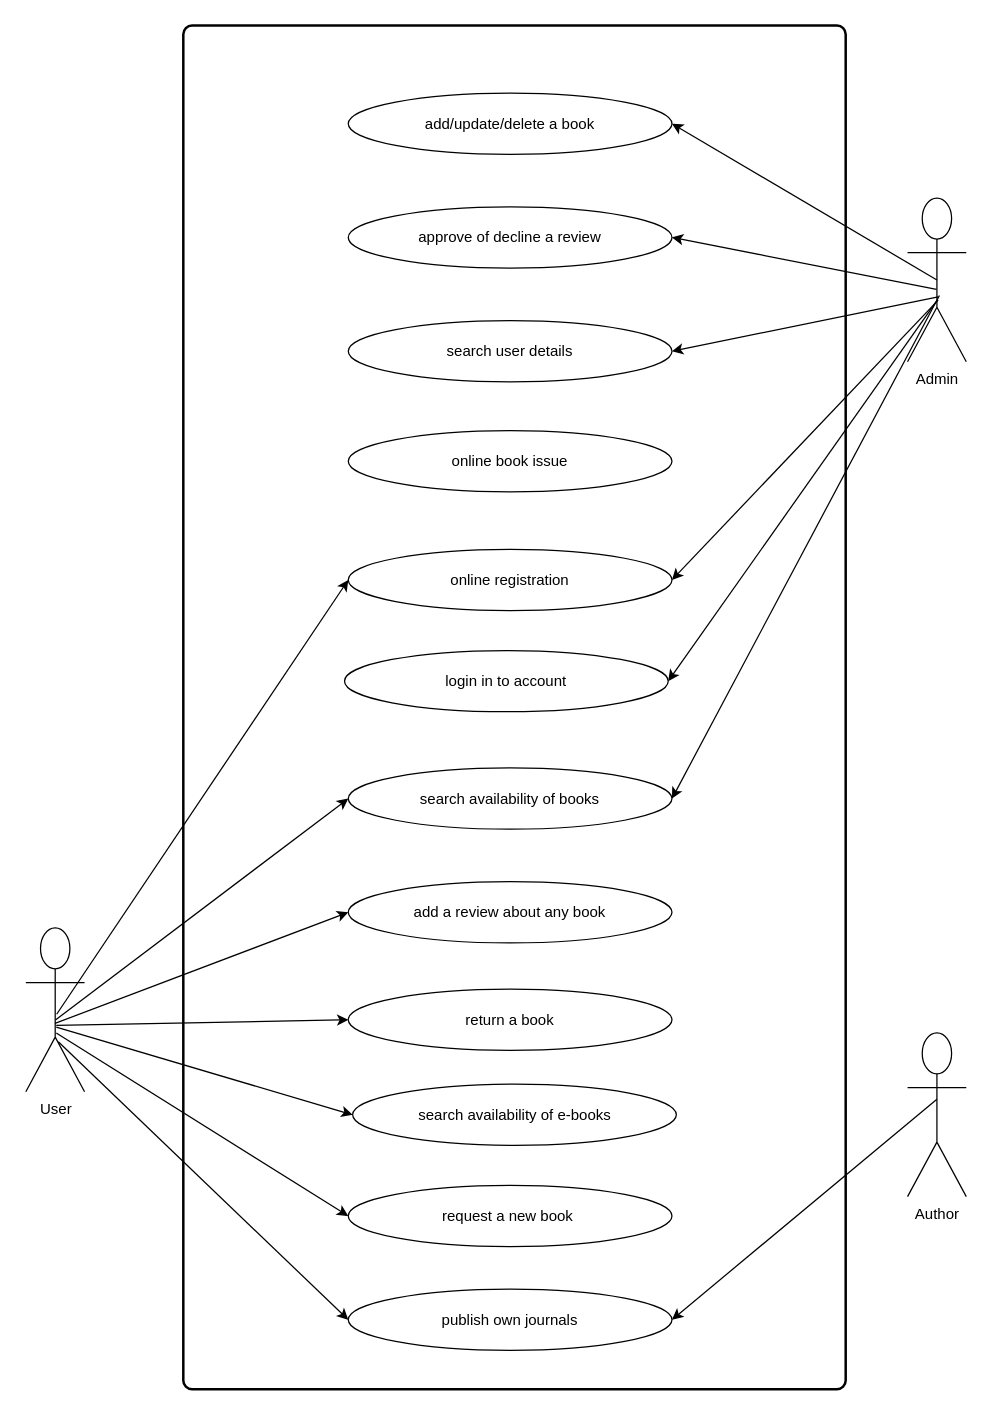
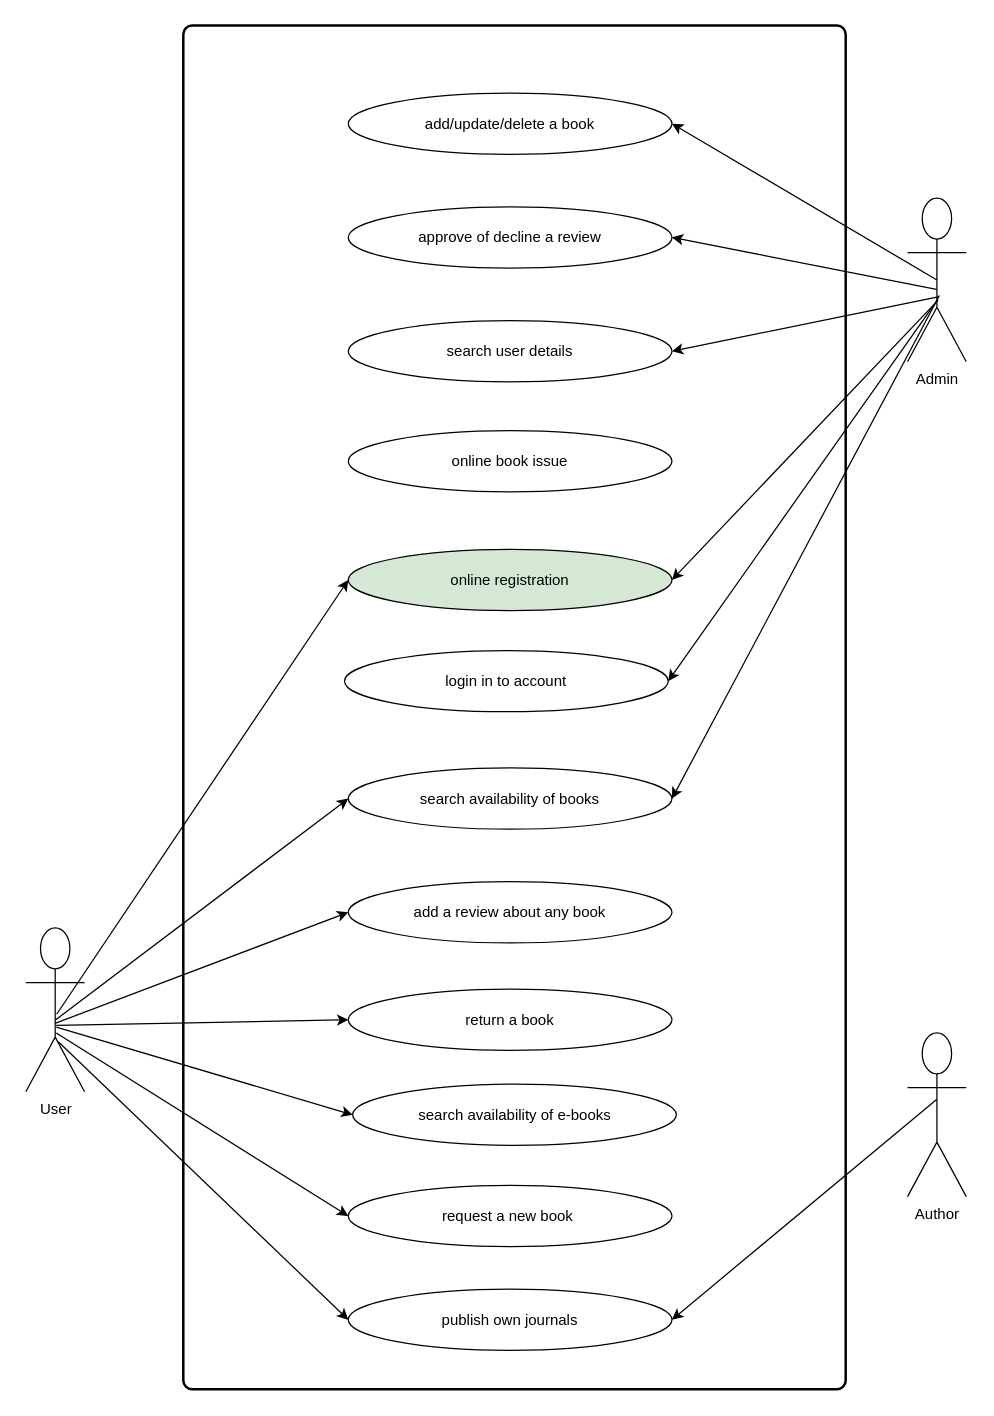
node "online registration": fillcolor #ffffff -> #d5e8d4
